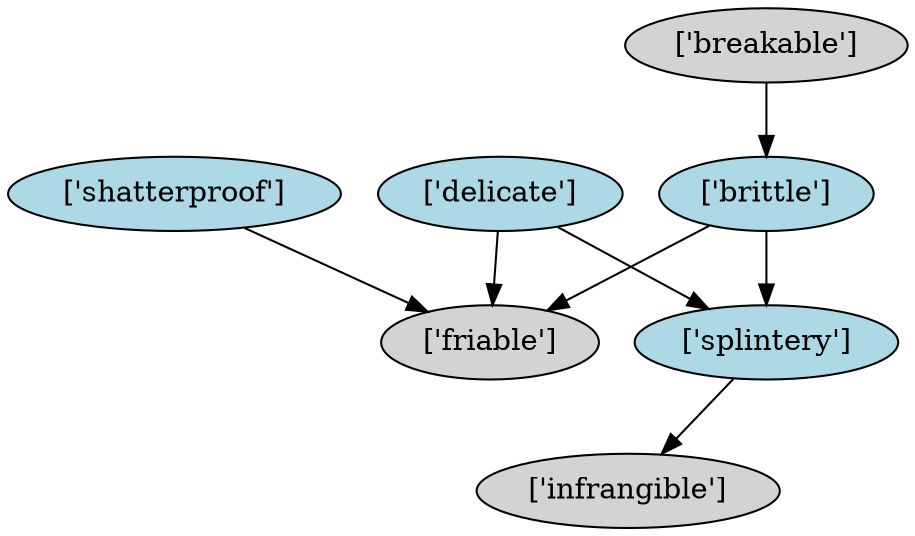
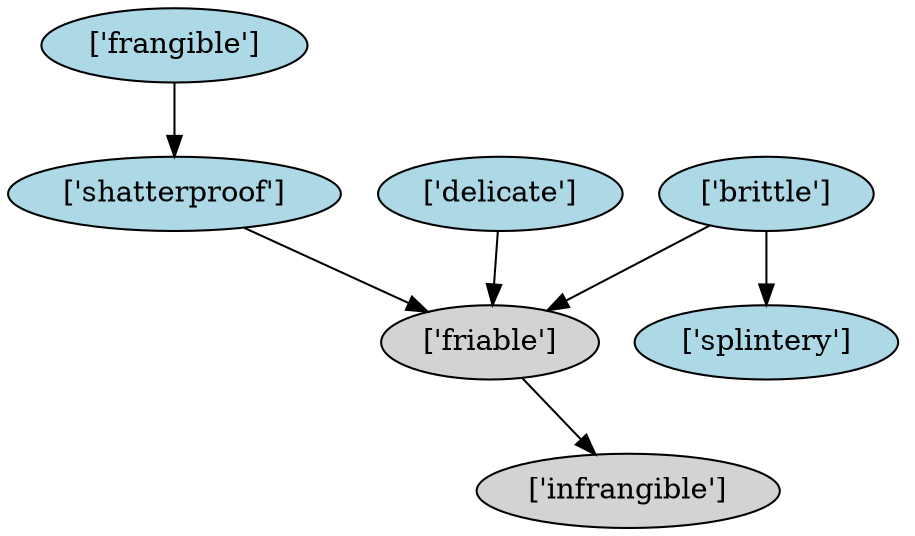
node "['frangible']": added
node "['breakable']": removed
edge "['delicate']" -> "['splintery']": removed
edge "['splintery']" -> "['infrangible']": now "['friable']" -> "['infrangible']"
